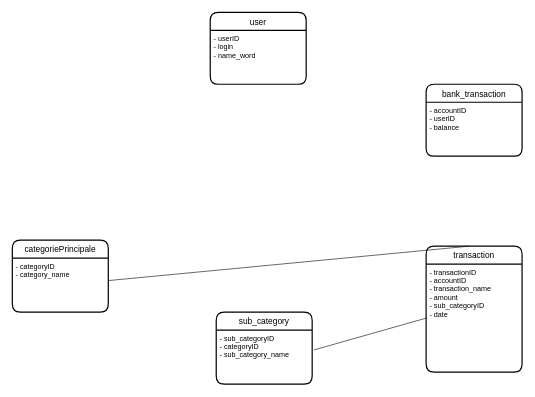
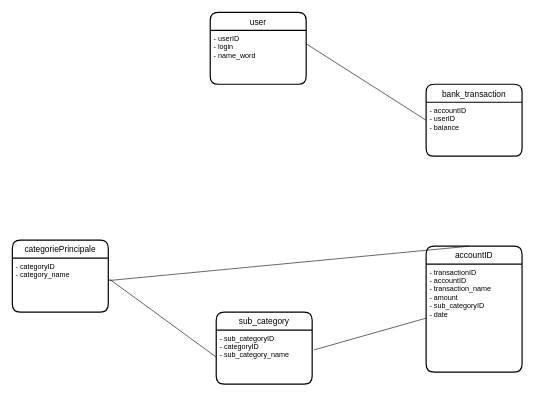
edge "- userID - login - name_word" -- "bank_transaction": added
node "transaction": label "transaction" -> "accountID"
edge "- categoryID - category_name" -- "- sub_categoryID - categoryID - sub_category_name": added
